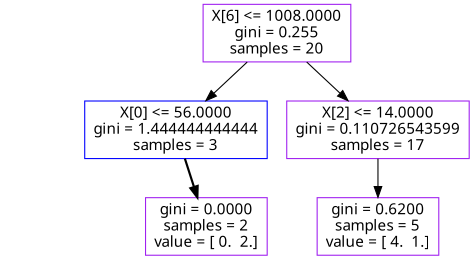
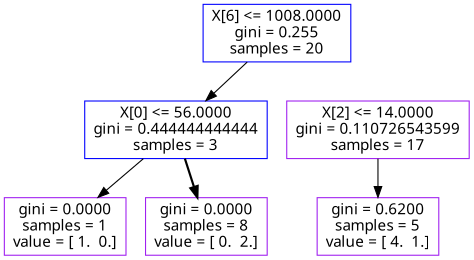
node "X[6] <= 1008.0000 gini = 0.255 samples = 20": color purple -> blue
edge "X[6] <= 1008.0000 gini = 0.255 samples = 20" -> "X[2] <= 14.0000 gini = 0.110726543599 samples = 17": removed
node "X[0] <= 56.0000 gini = 1.444444444444 samples = 3": label "X[0] <= 56.0000 gini = 1.444444444444 samples = 3" -> "X[0] <= 56.0000 gini = 0.444444444444 samples = 3"
node "gini = 0.0000 samples = 1 value = [ 1.  0.]": added
node "gini = 0.0000 samples = 2 value = [ 0.  2.]": label "gini = 0.0000 samples = 2 value = [ 0.  2.]" -> "gini = 0.0000 samples = 8 value = [ 0.  2.]"
